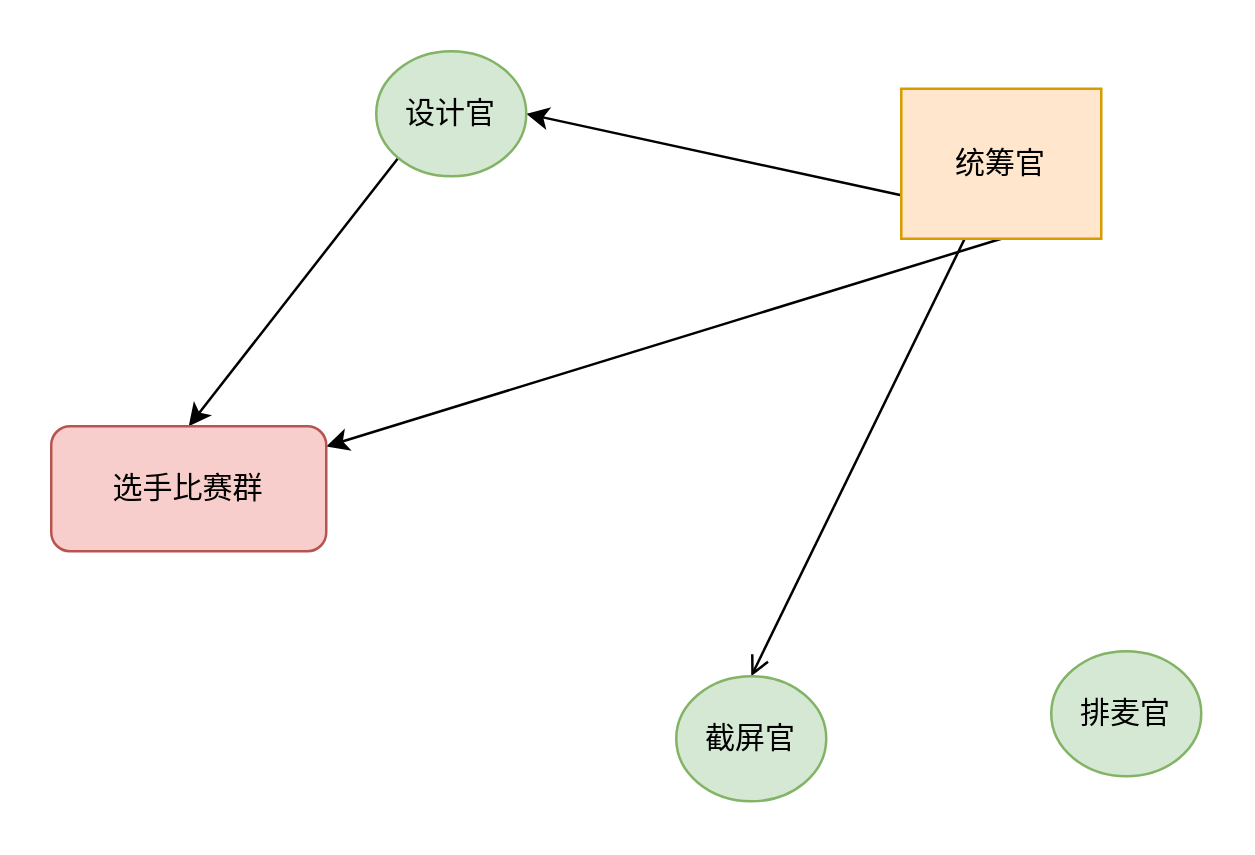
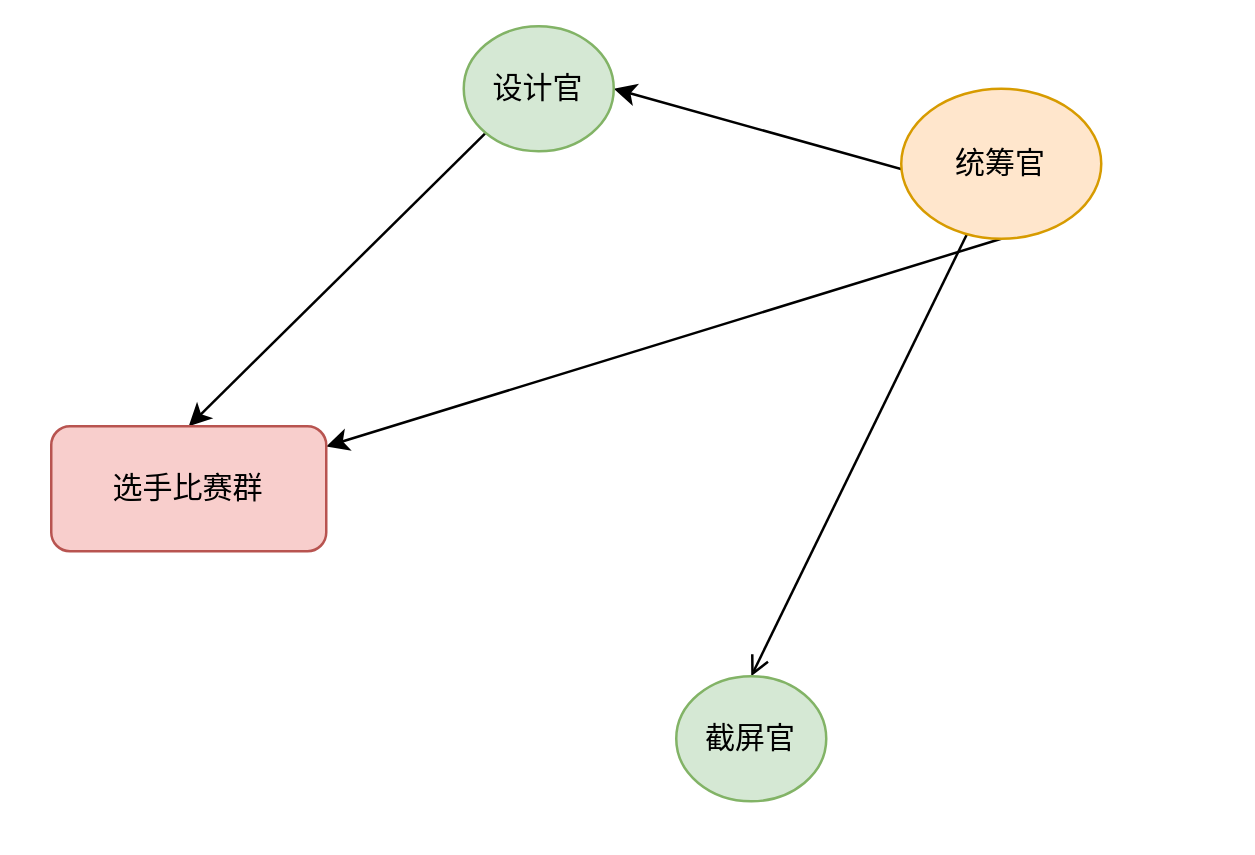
node "设计官": moved (451, 114) -> (539, 89)
node "统筹官": shape rectangle -> ellipse
node "排麦官": removed
